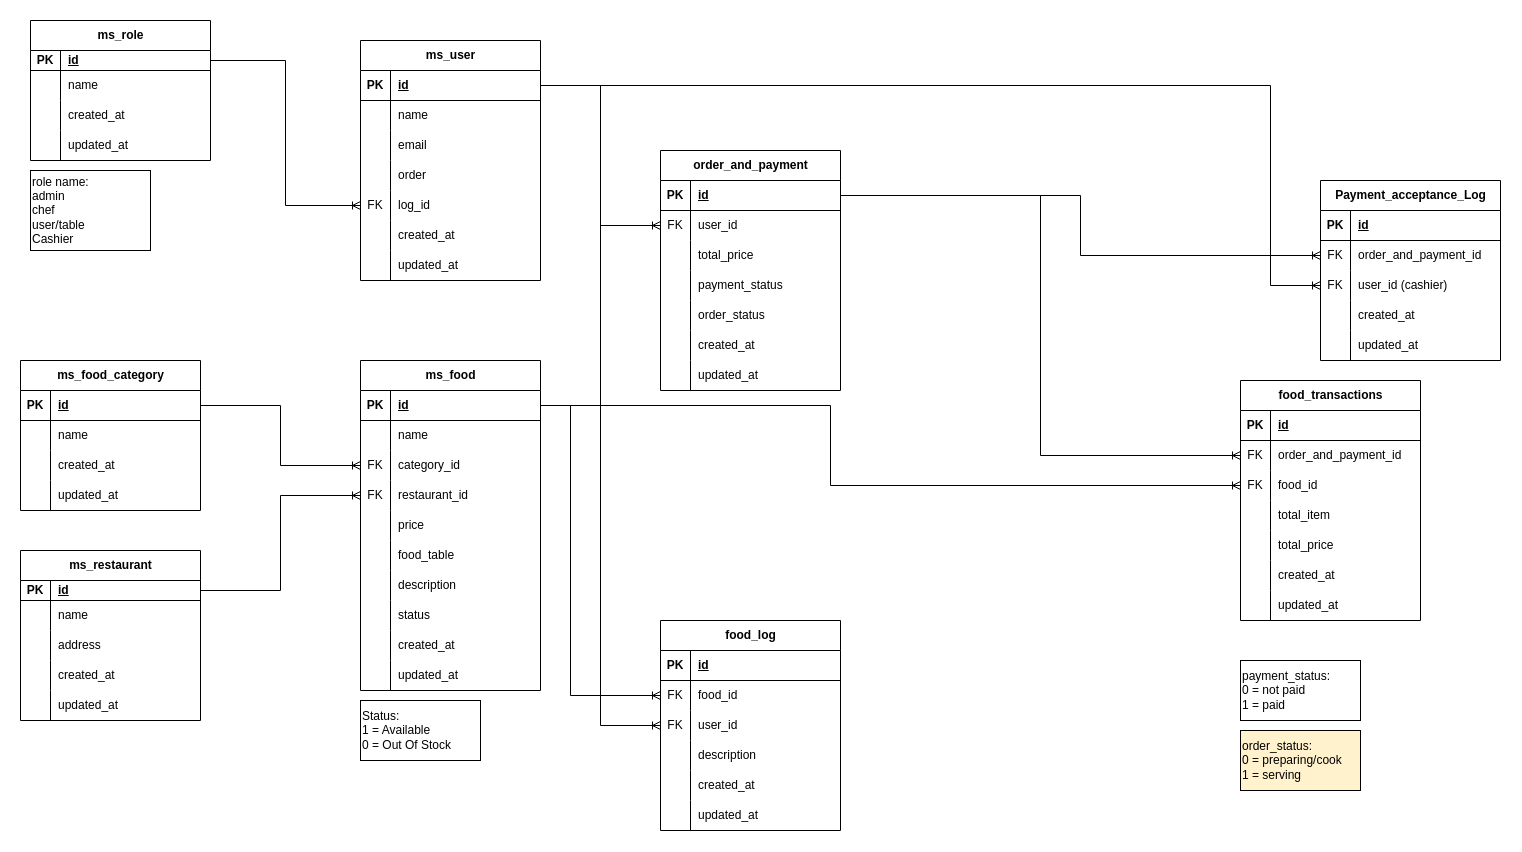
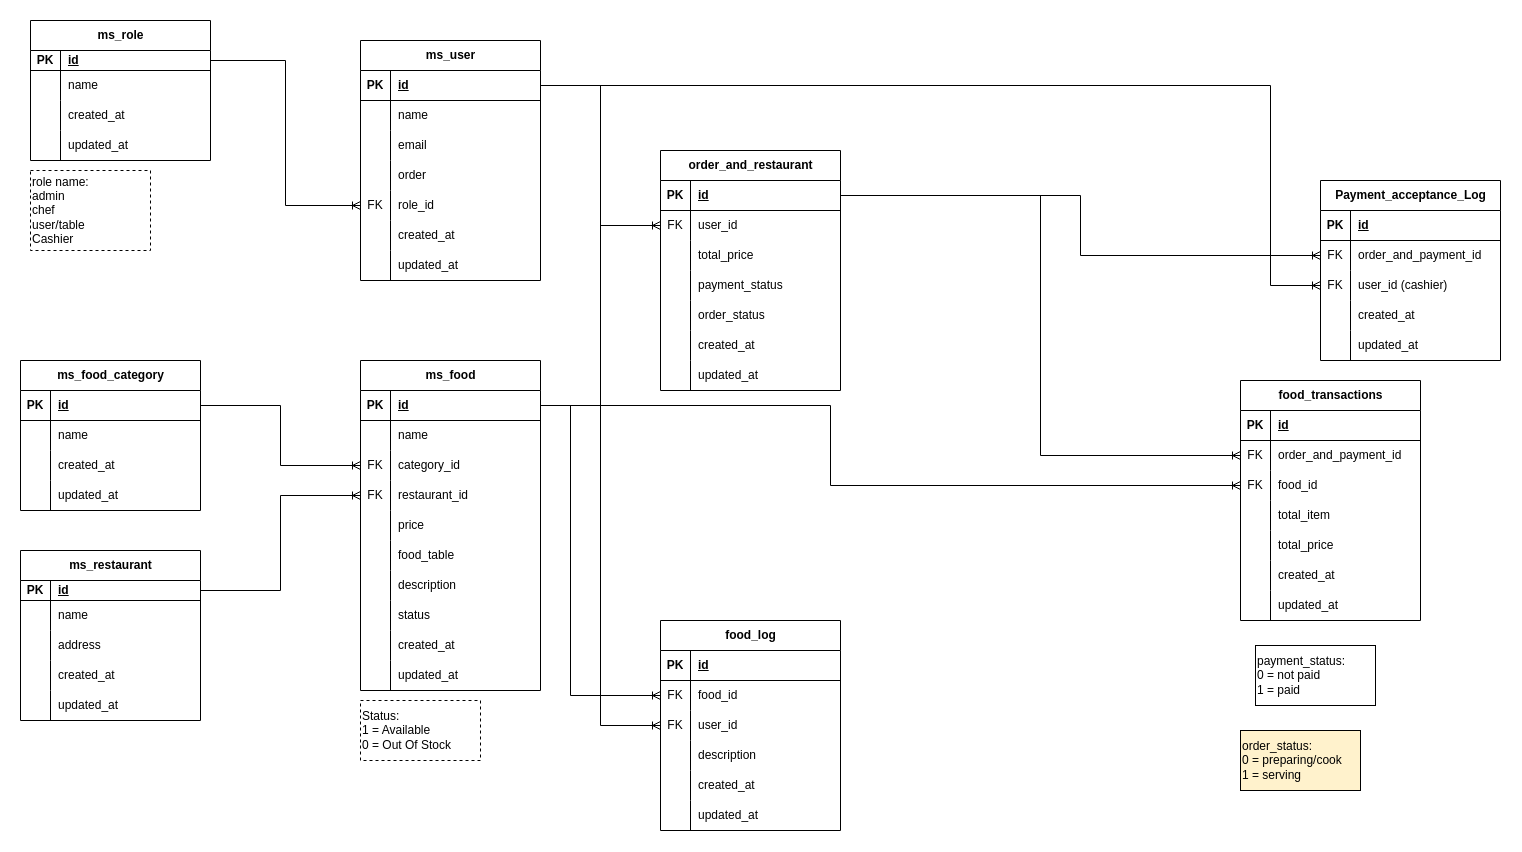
node "order_and_payment": label "order_and_payment" -> "order_and_restaurant"
node "log_id": label "log_id" -> "role_id"
node "role name: admin chef user/table Cashier": style solid -> dashed
node "payment_status: 0 = not paid 1 = paid": moved (1301, 691) -> (1316, 676)
node "Status: 1 = Available 0 = Out Of Stock": style solid -> dashed
